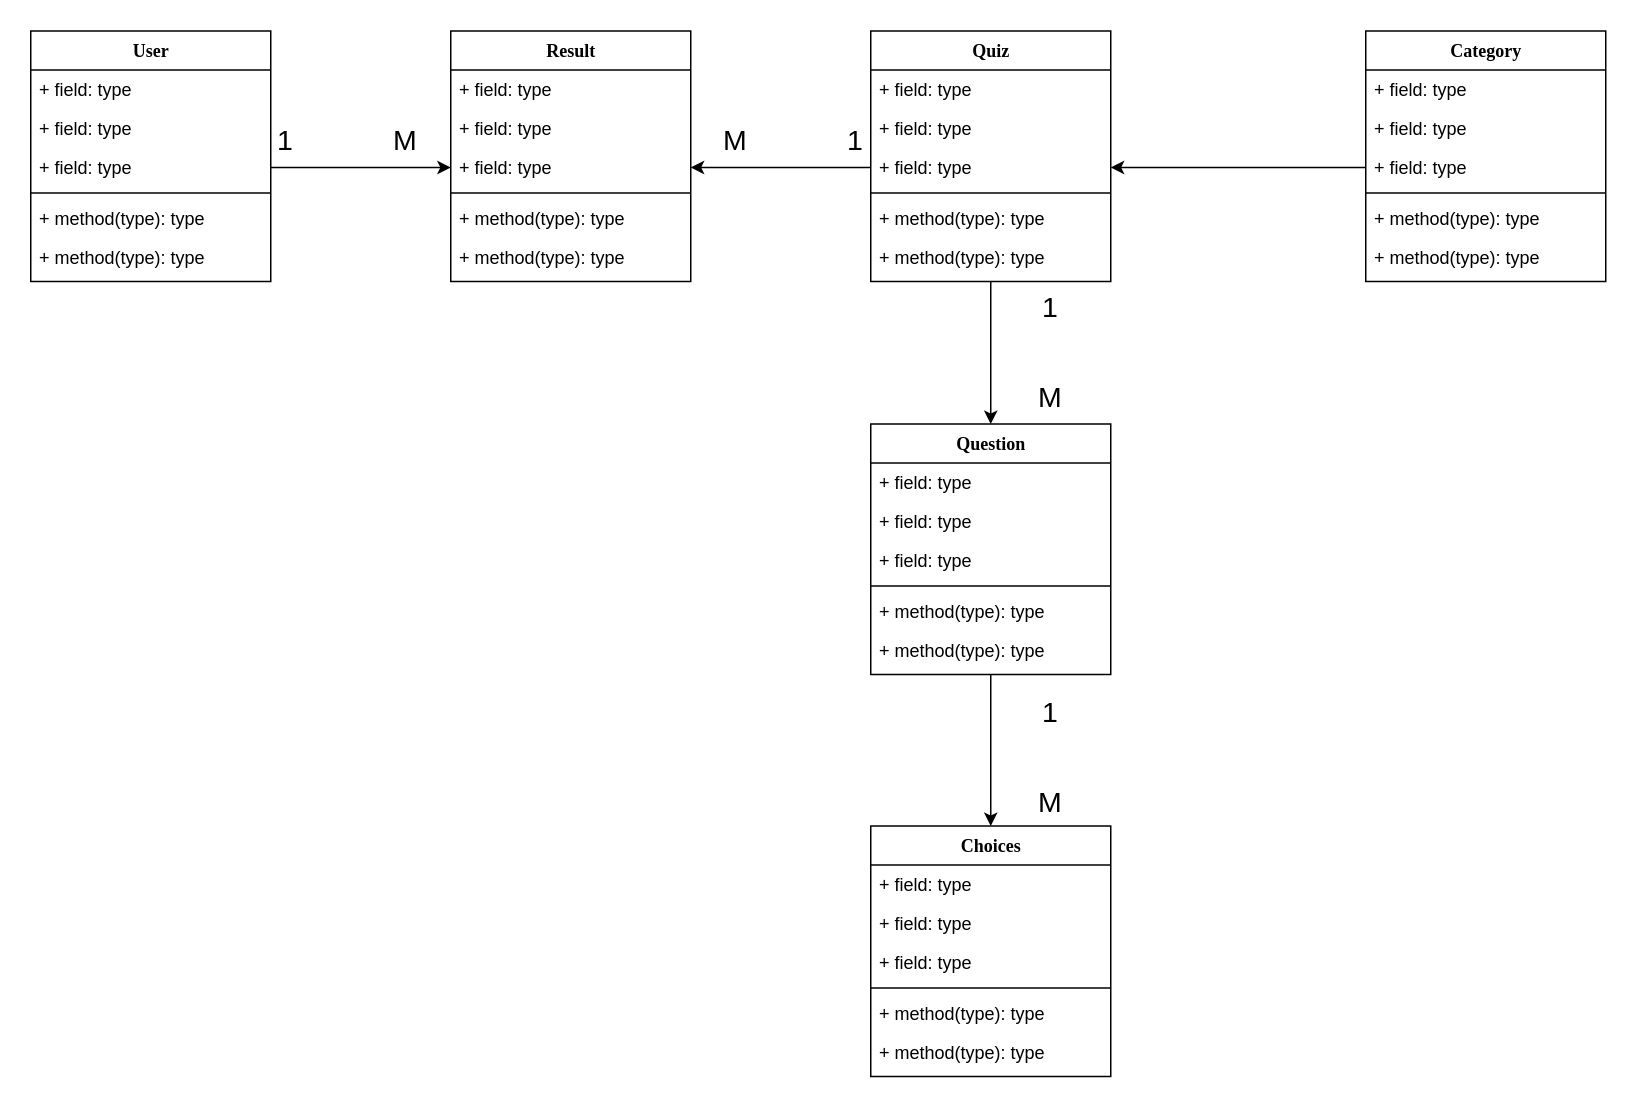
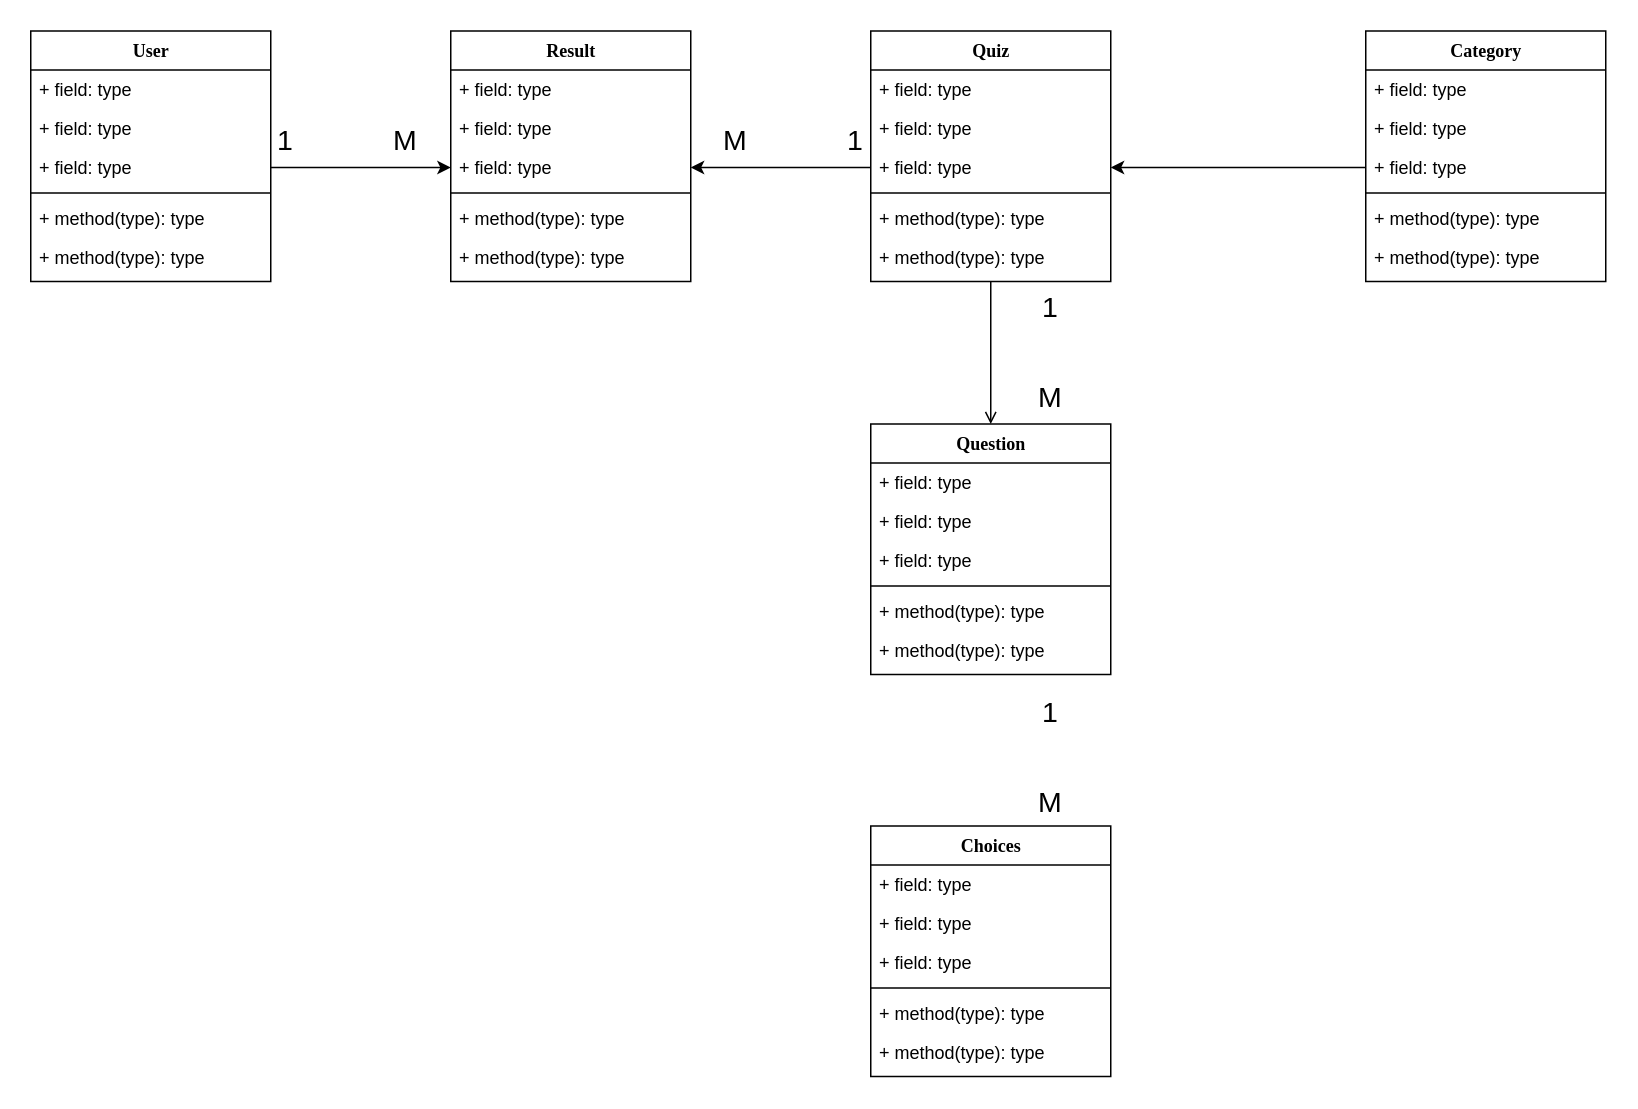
edge "Quiz" -> "Question": arrowhead classic -> open
edge "Question" -> "Choices": removed
